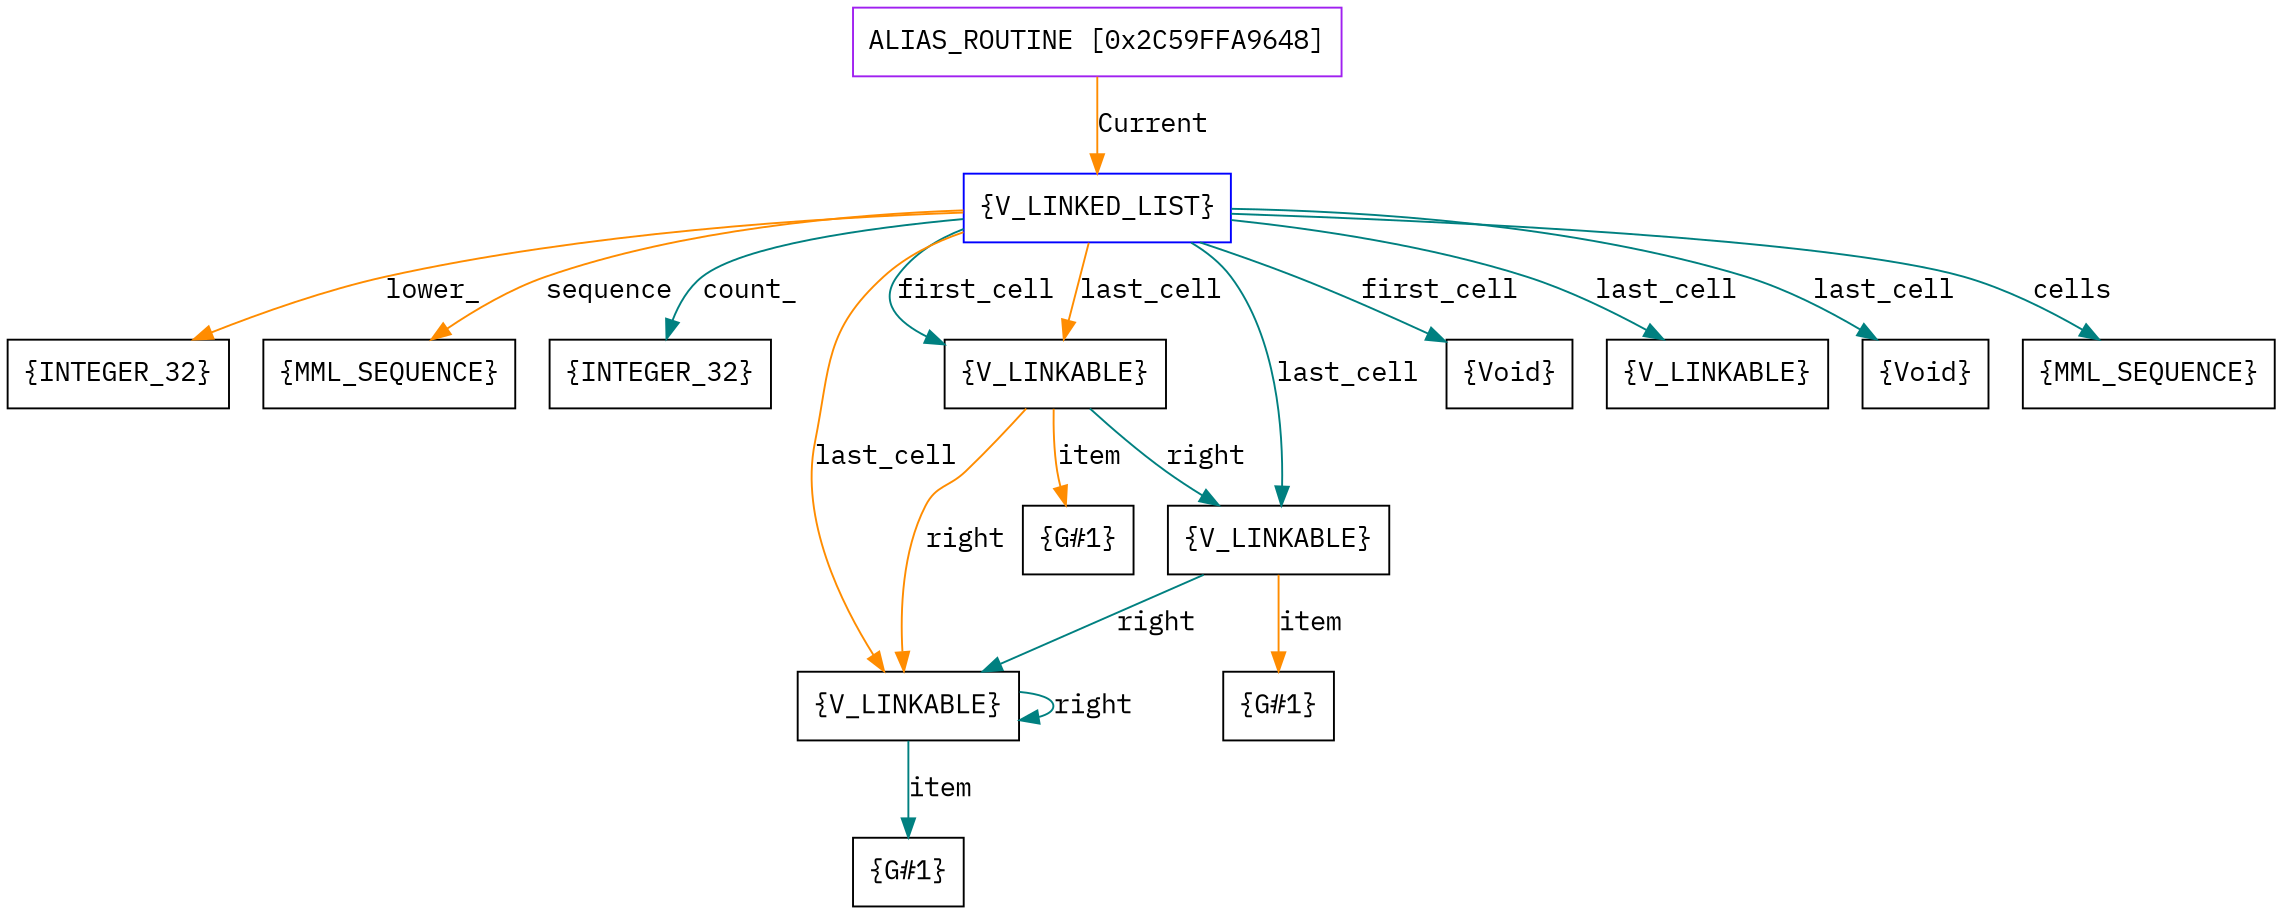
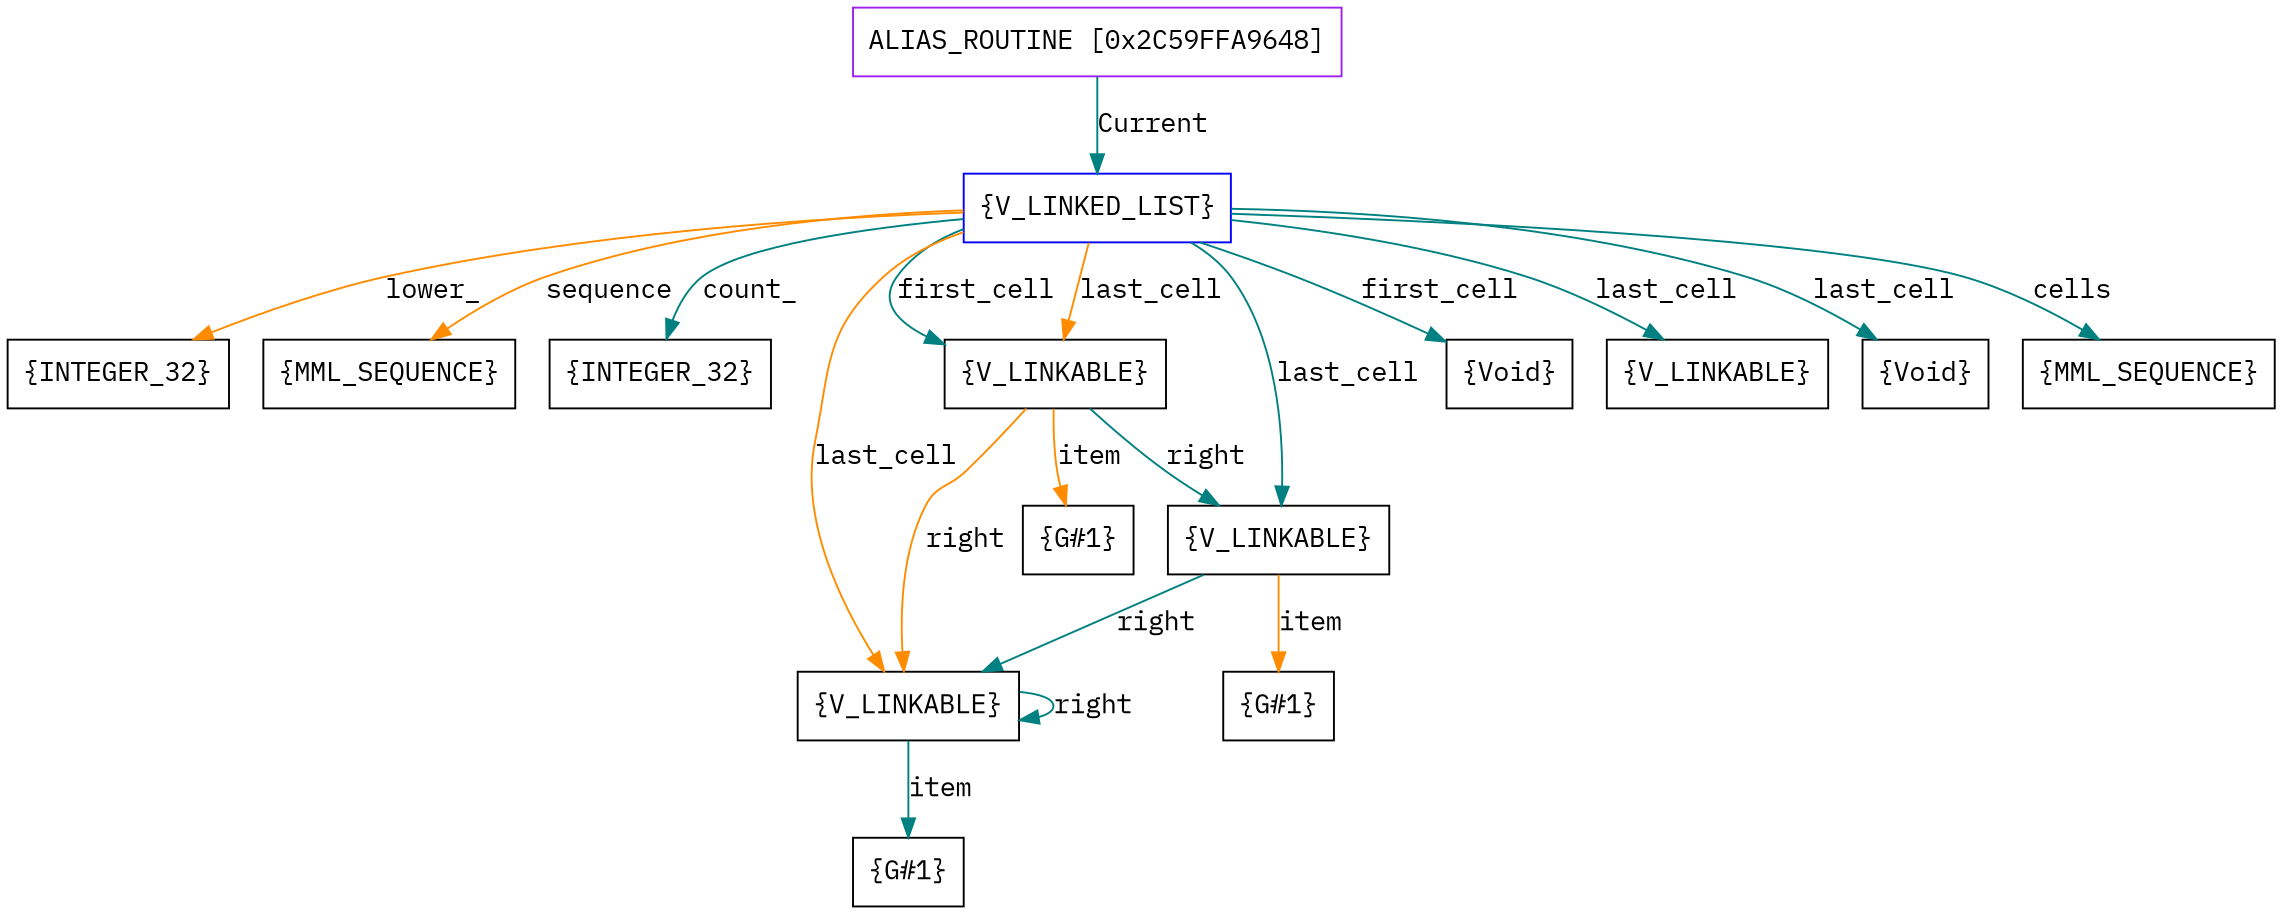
edge "ALIAS_ROUTINE [0x2C59FFA9648]" -> "{V_LINKED_LIST}": color darkorange -> teal
